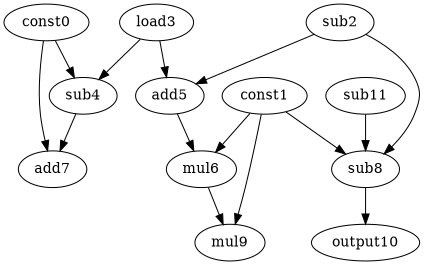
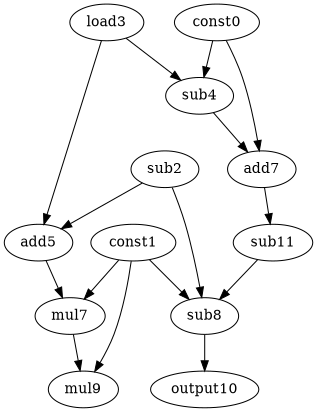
node "mul6": label "mul6" -> "mul7"
edge "add7" -> "sub11": added
